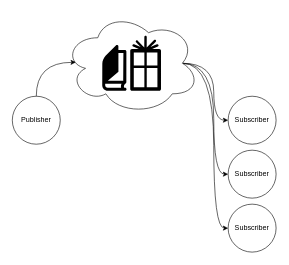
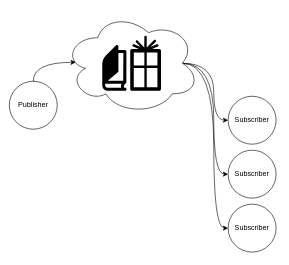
node "Publisher": moved (36, 120) -> (33, 105)
